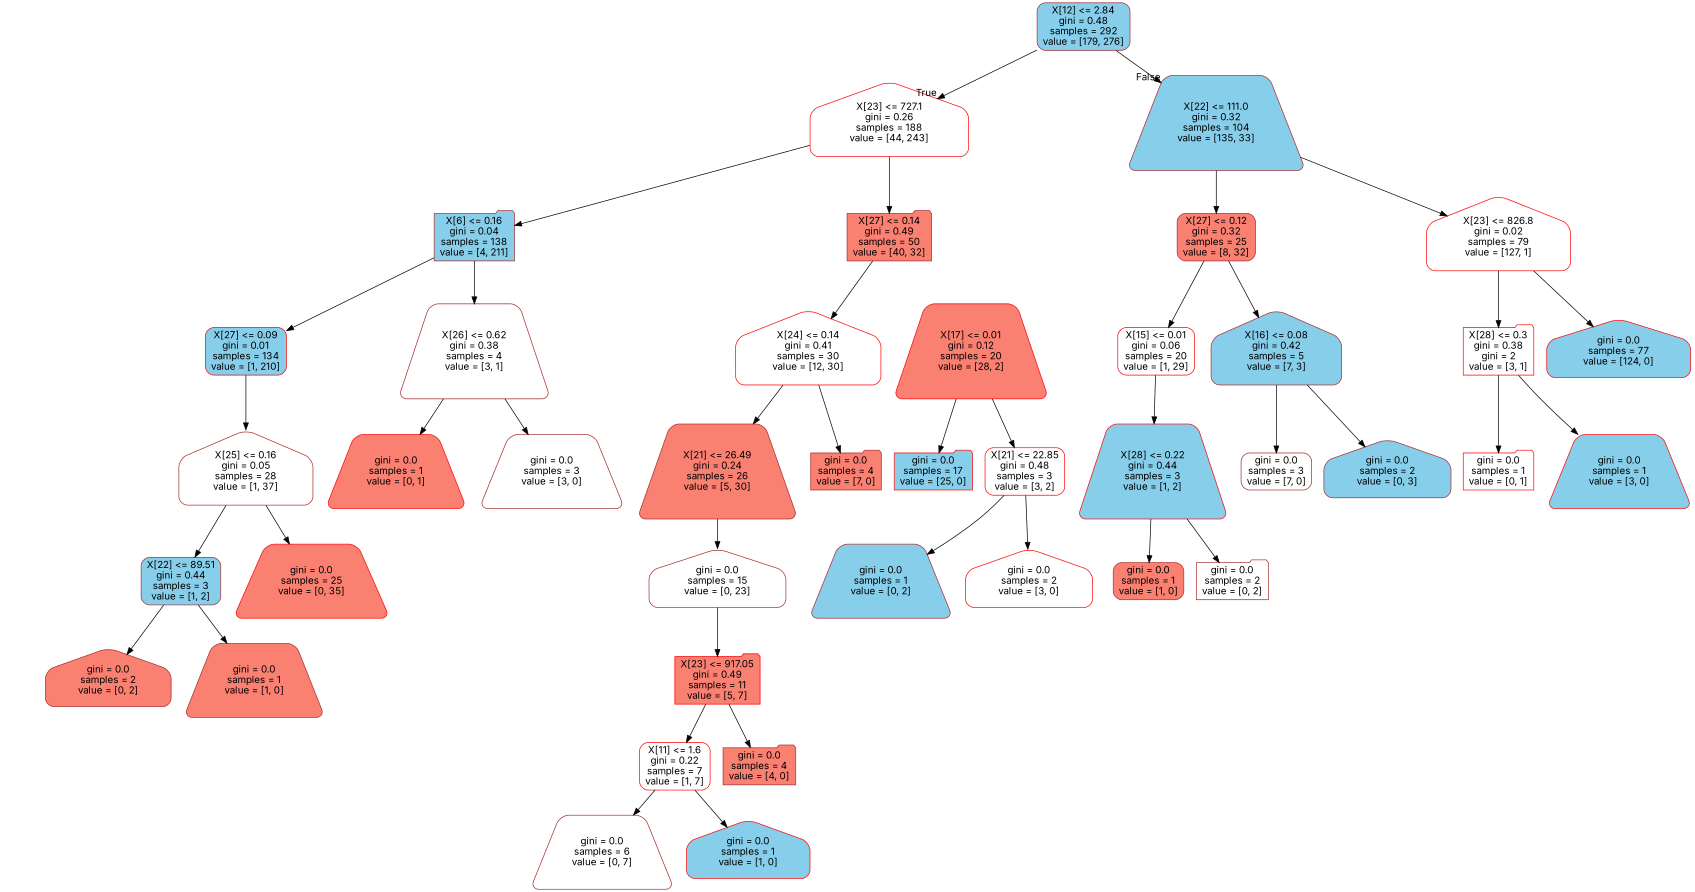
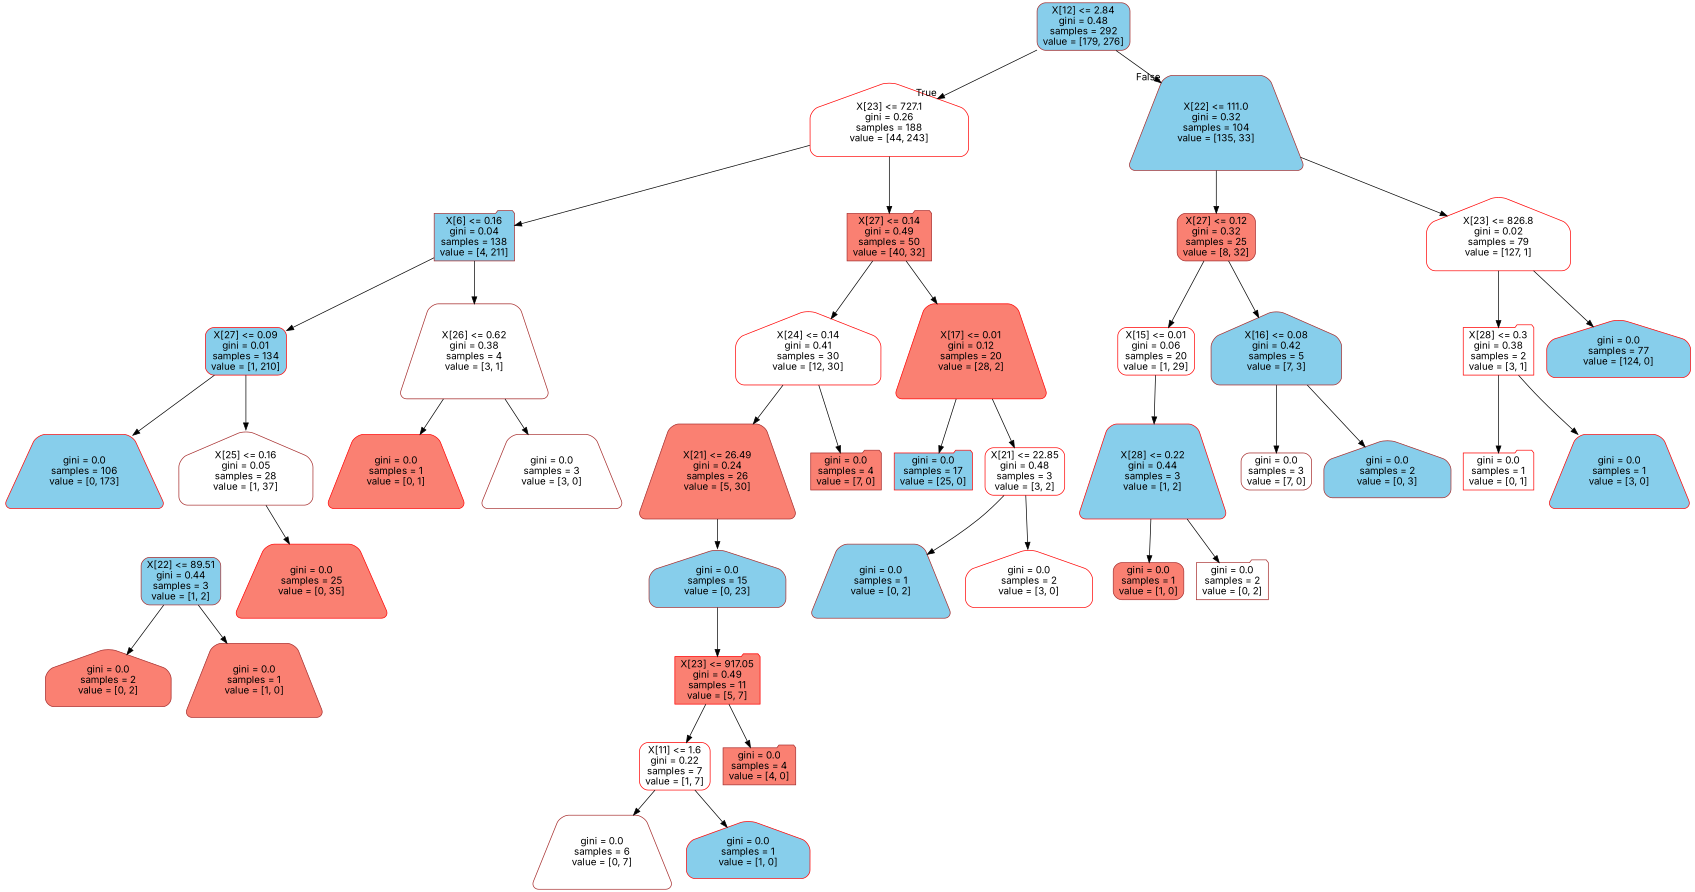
edge "X[27] <= 0.14 gini = 0.49 samples = 50 value = [40, 32]" -> "X[17] <= 0.01 gini = 0.12 samples = 20 value = [28, 2]": added
node "X[28] <= 0.3 gini = 0.38 gini = 2 value = [3, 1]": label "X[28] <= 0.3 gini = 0.38 gini = 2 value = [3, 1]" -> "X[28] <= 0.3 gini = 0.38 samples = 2 value = [3, 1]"
node "gini = 0.0 samples = 106 value = [0, 173]": added
edge "X[25] <= 0.16 gini = 0.05 samples = 28 value = [1, 37]" -> "X[22] <= 89.51 gini = 0.44 samples = 3 value = [1, 2]": removed
node "gini = 0.0 samples = 15 value = [0, 23]": fillcolor white -> skyblue
